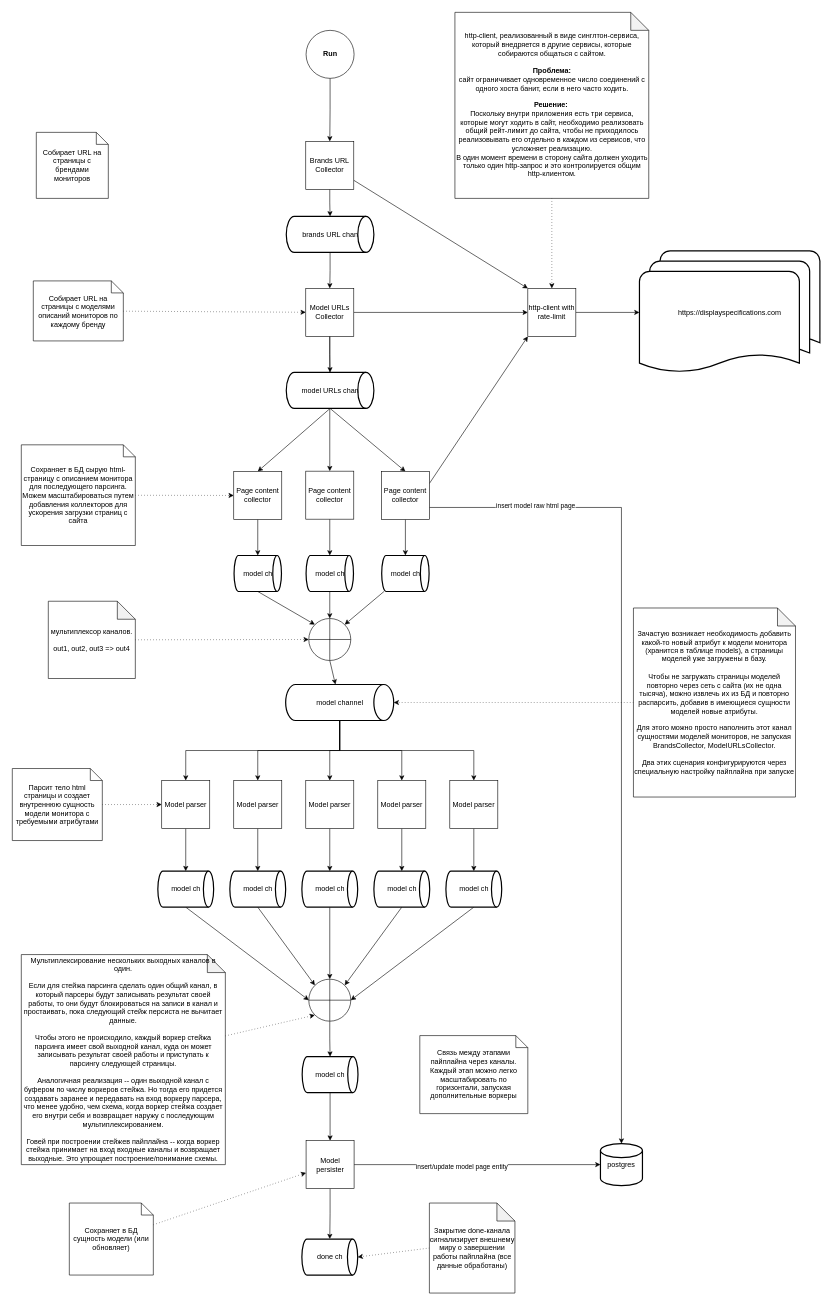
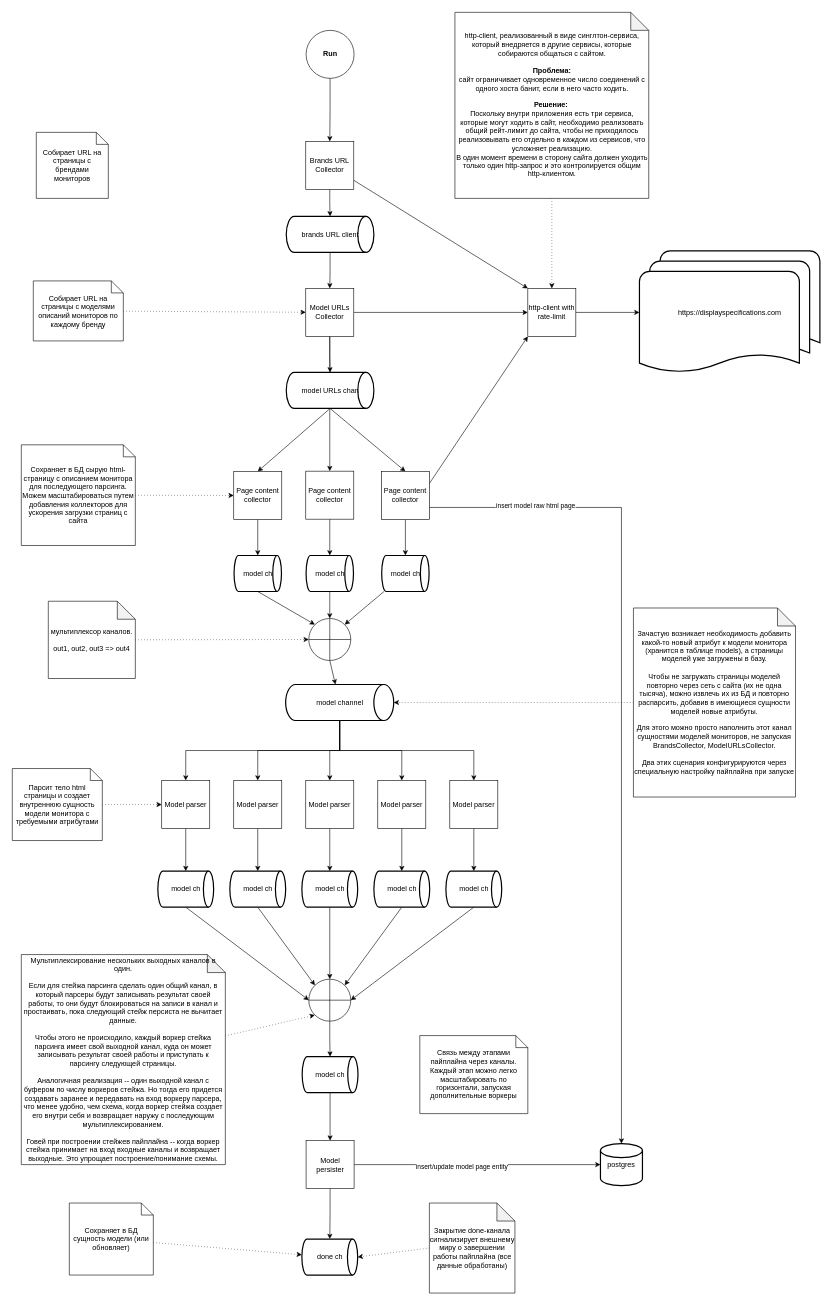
node "brands URL chan": label "brands URL chan" -> "brands URL client"
edge "Сохраняет в БД сущность модели (или обновляет)" -> "Model persister": now "Сохраняет в БД сущность модели (или обновляет)" -> "done ch"
